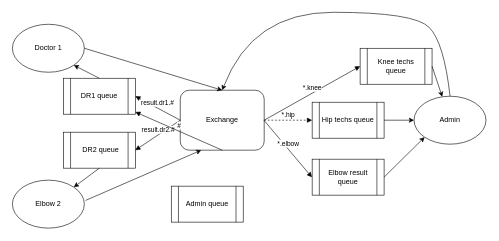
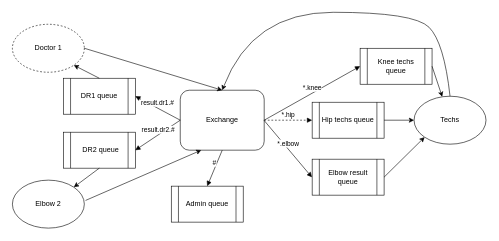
node "Doctor 1": style solid -> dashed
node "Admin": label "Admin" -> "Techs"
edge "Exchange" -> "DR1 queue": now "Exchange" -> "Admin queue"
